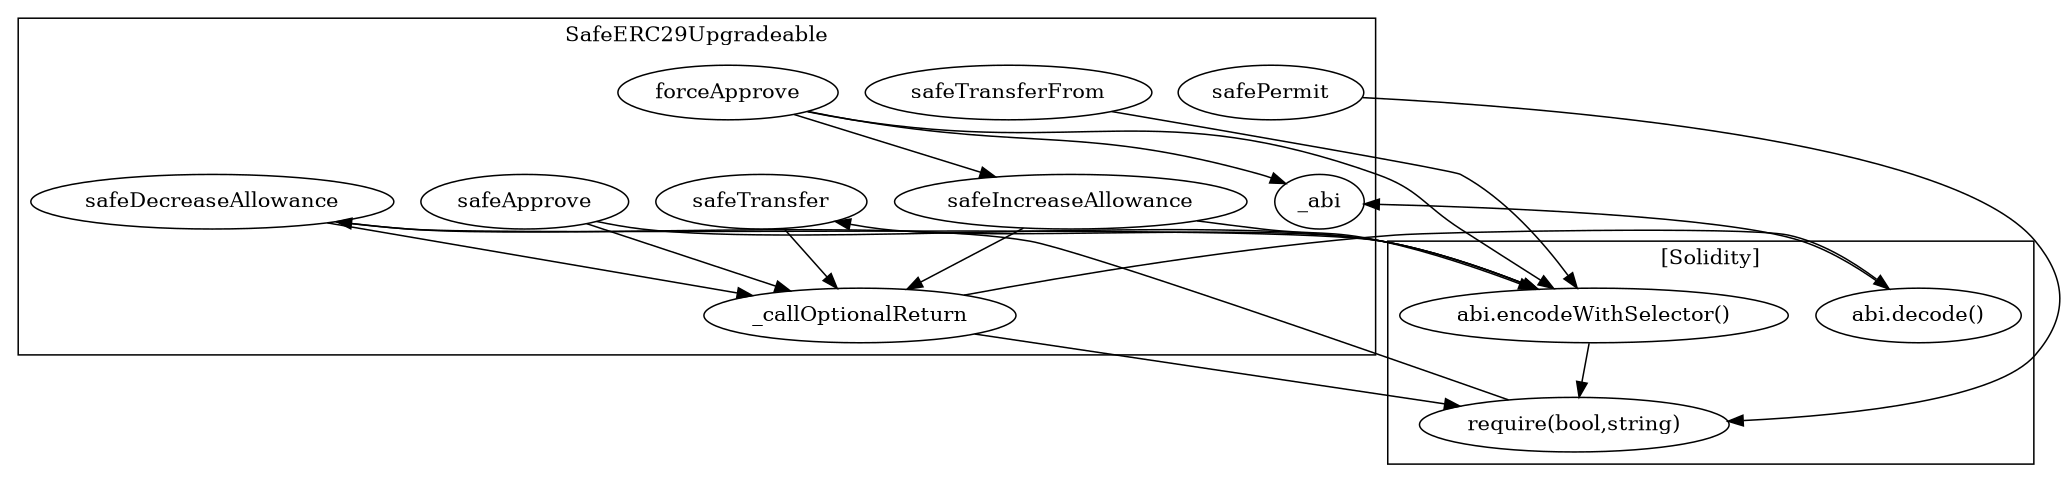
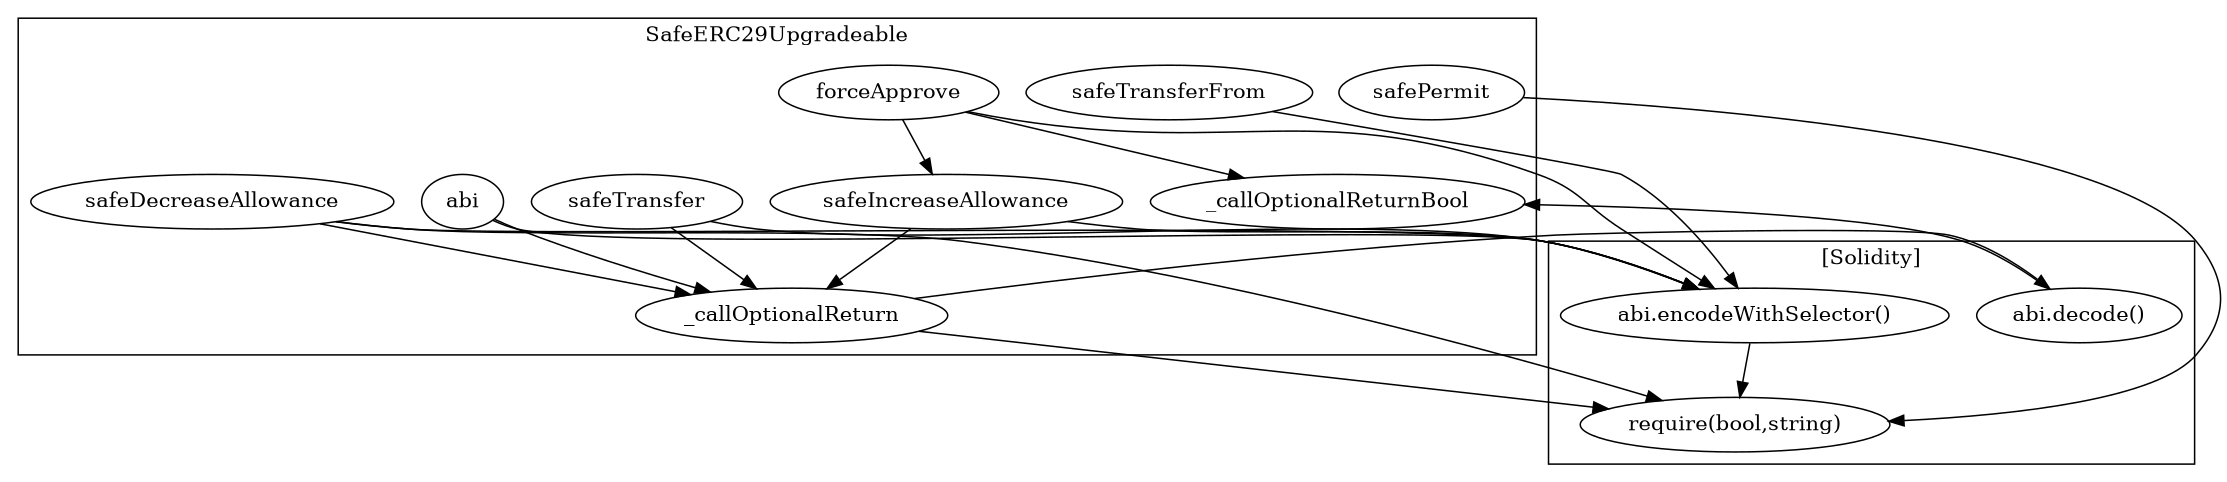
node "safeApprove": label "safeApprove" -> "abi"
node "_abi": label "_abi" -> "_callOptionalReturnBool"
edge "abi.encodeWithSelector()" -> "safeTransfer": reversed
edge "require(bool,string)" -> "safeDecreaseAllowance": reversed
